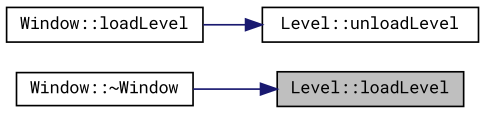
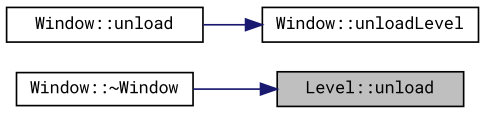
node "Window::loadLevel": label "Window::loadLevel" -> "Window::unload"
node "Level::unloadLevel": label "Level::unloadLevel" -> "Window::unloadLevel"
node "Level::loadLevel": label "Level::loadLevel" -> "Level::unload"
